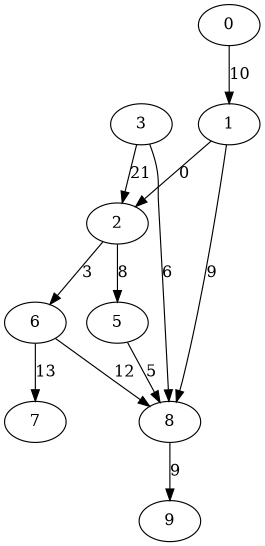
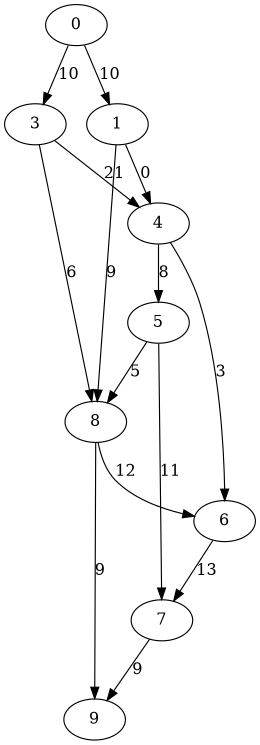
edge "0" -> "3": added, label "10"
node "2": label "2" -> "4"
edge "6" -> "8": reversed
edge "5" -> "7": added, label "11"
edge "7" -> "9": added, label "9"
